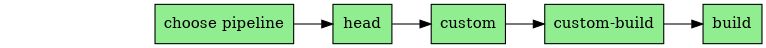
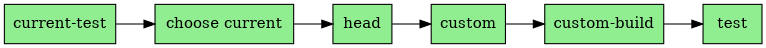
node "current-test": added
node "choose pipeline": label "choose pipeline" -> "choose current"
node "build": label "build" -> "test"
